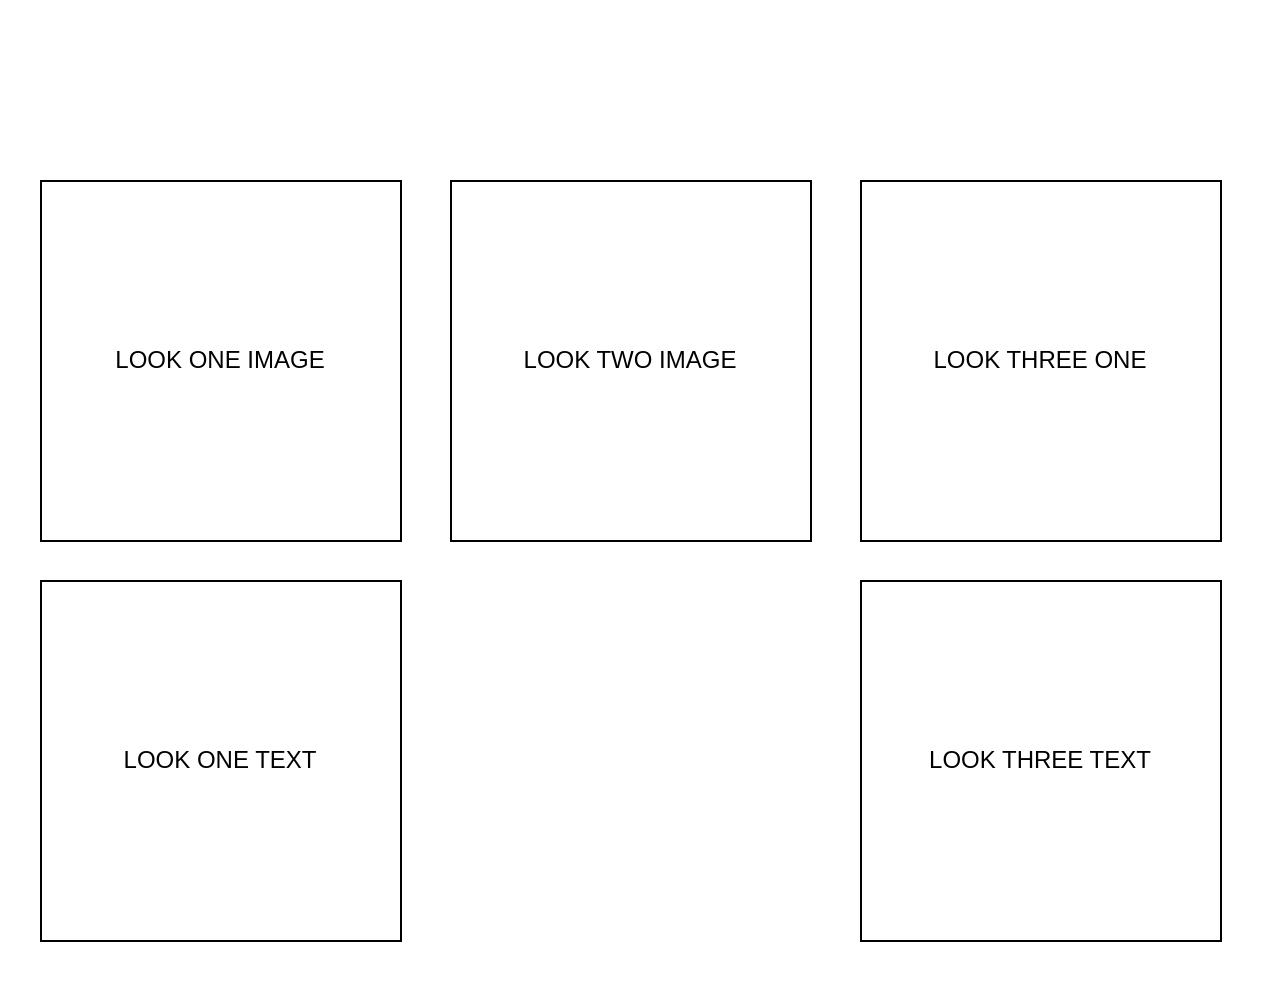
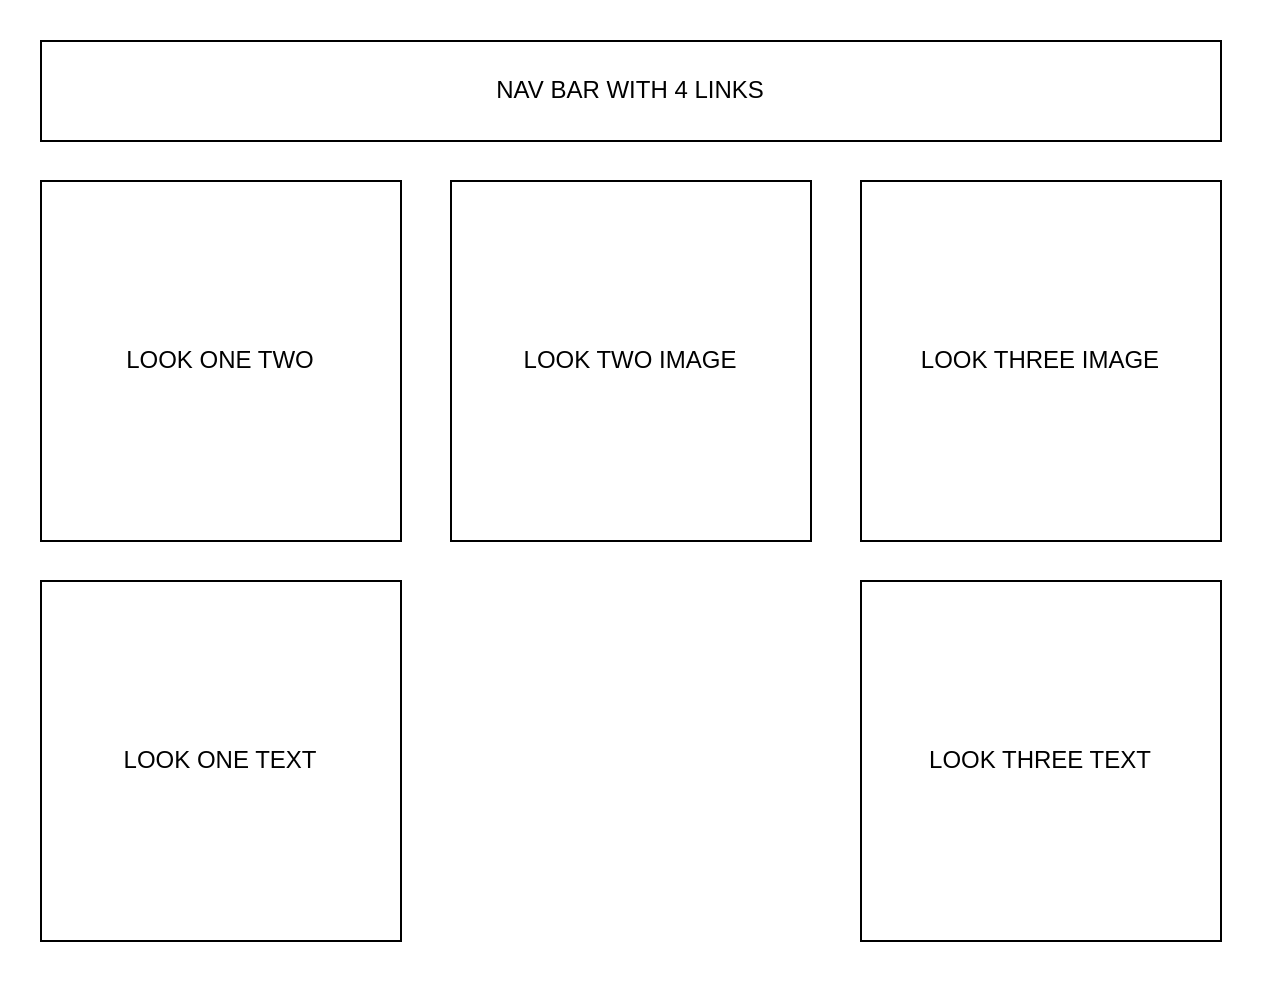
node "NAV BAR WITH 4 LINKS": added
node "LOOK ONE IMAGE": label "LOOK ONE IMAGE" -> "LOOK ONE TWO"
node "LOOK THREE ONE": label "LOOK THREE ONE" -> "LOOK THREE IMAGE"
